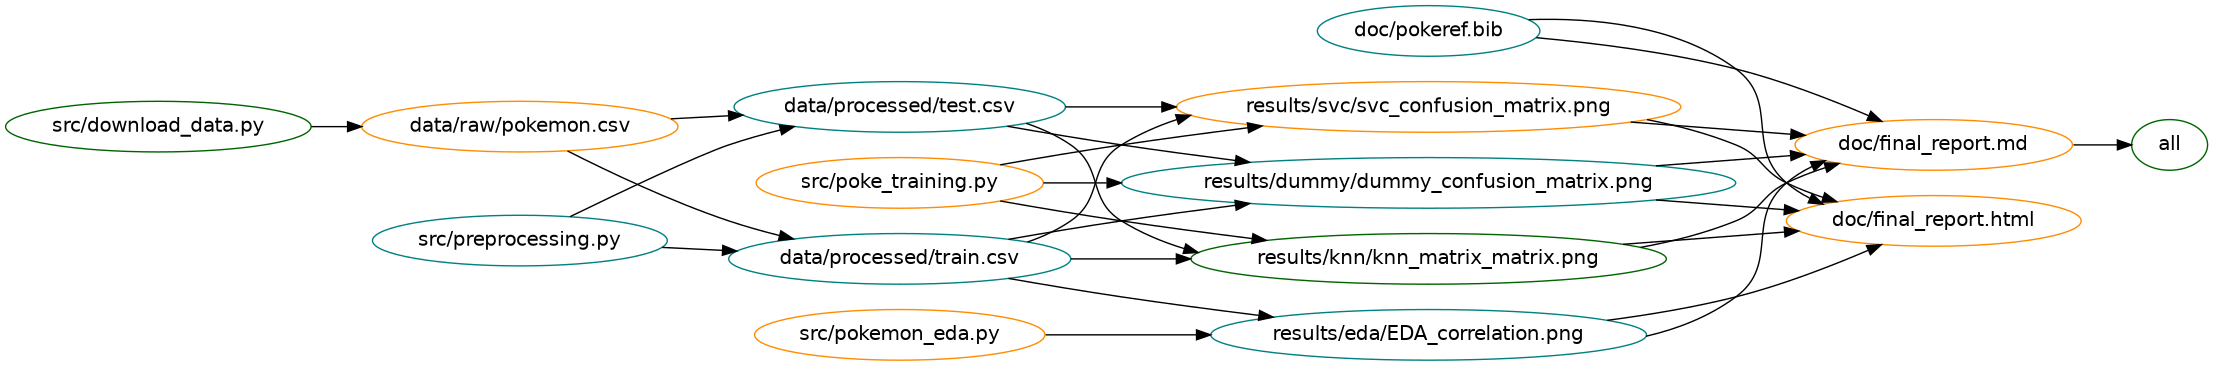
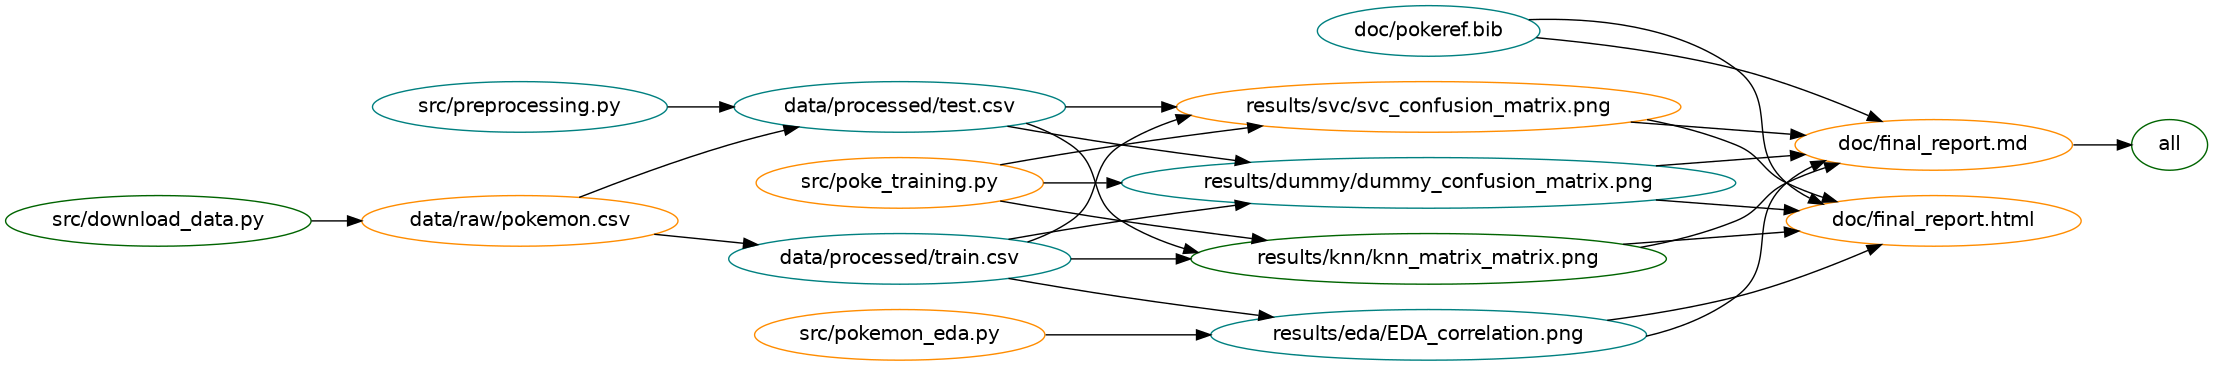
edge "src/preprocessing.py" -> "data/processed/train.csv": removed
